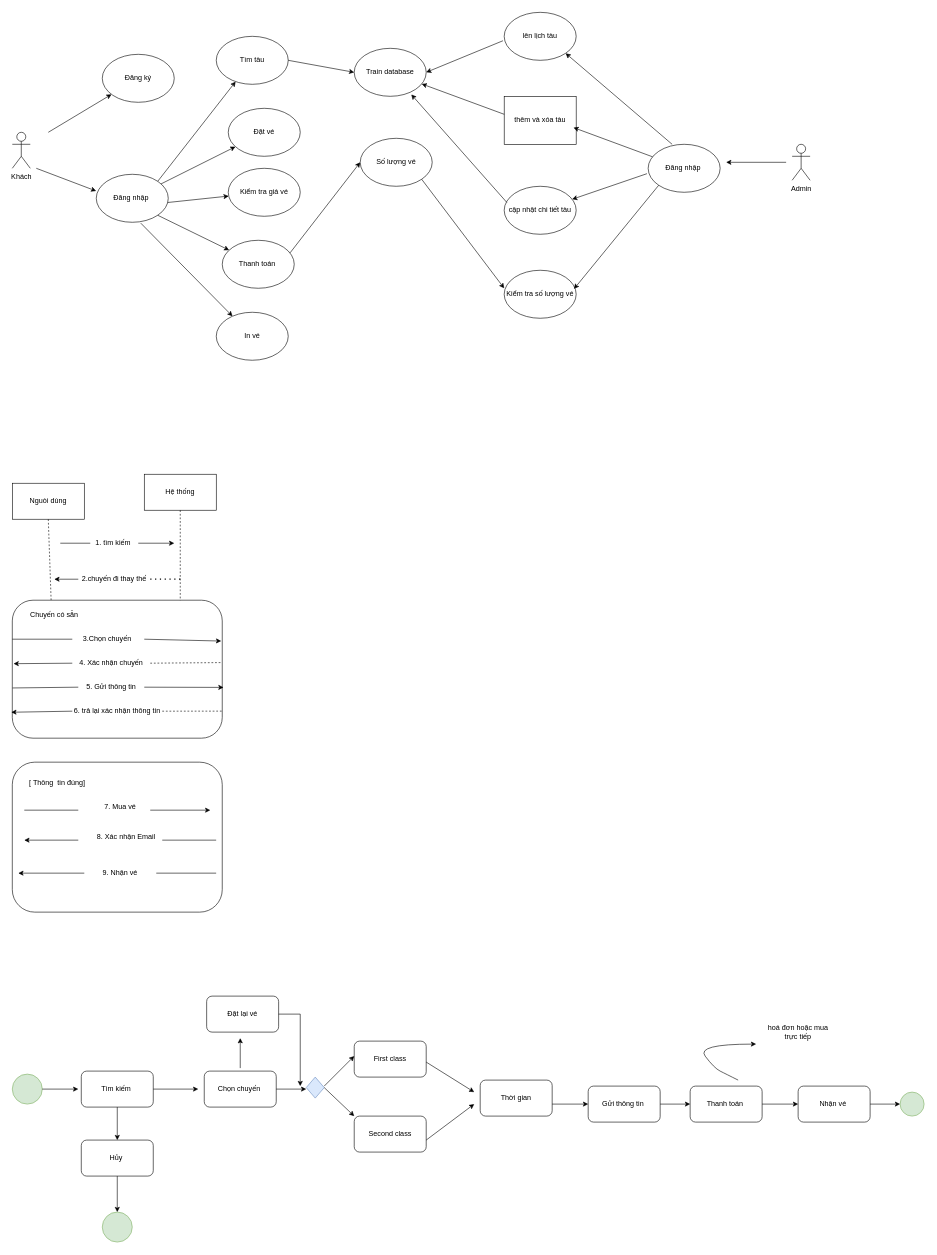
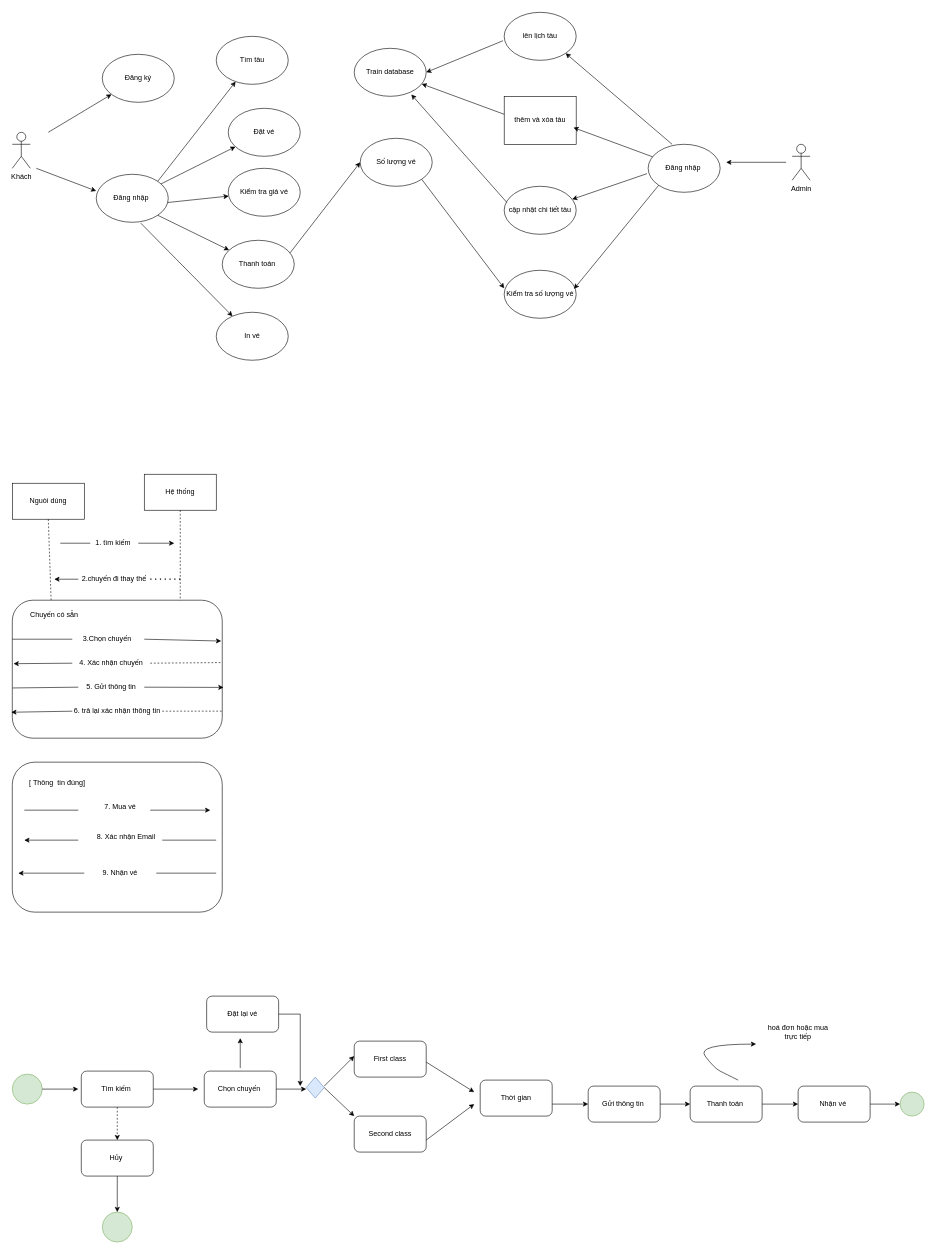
edge "Tìm tàu" -> "Train database": removed
edge "Tìm kiếm" -> "Hủy": style solid -> dashed
